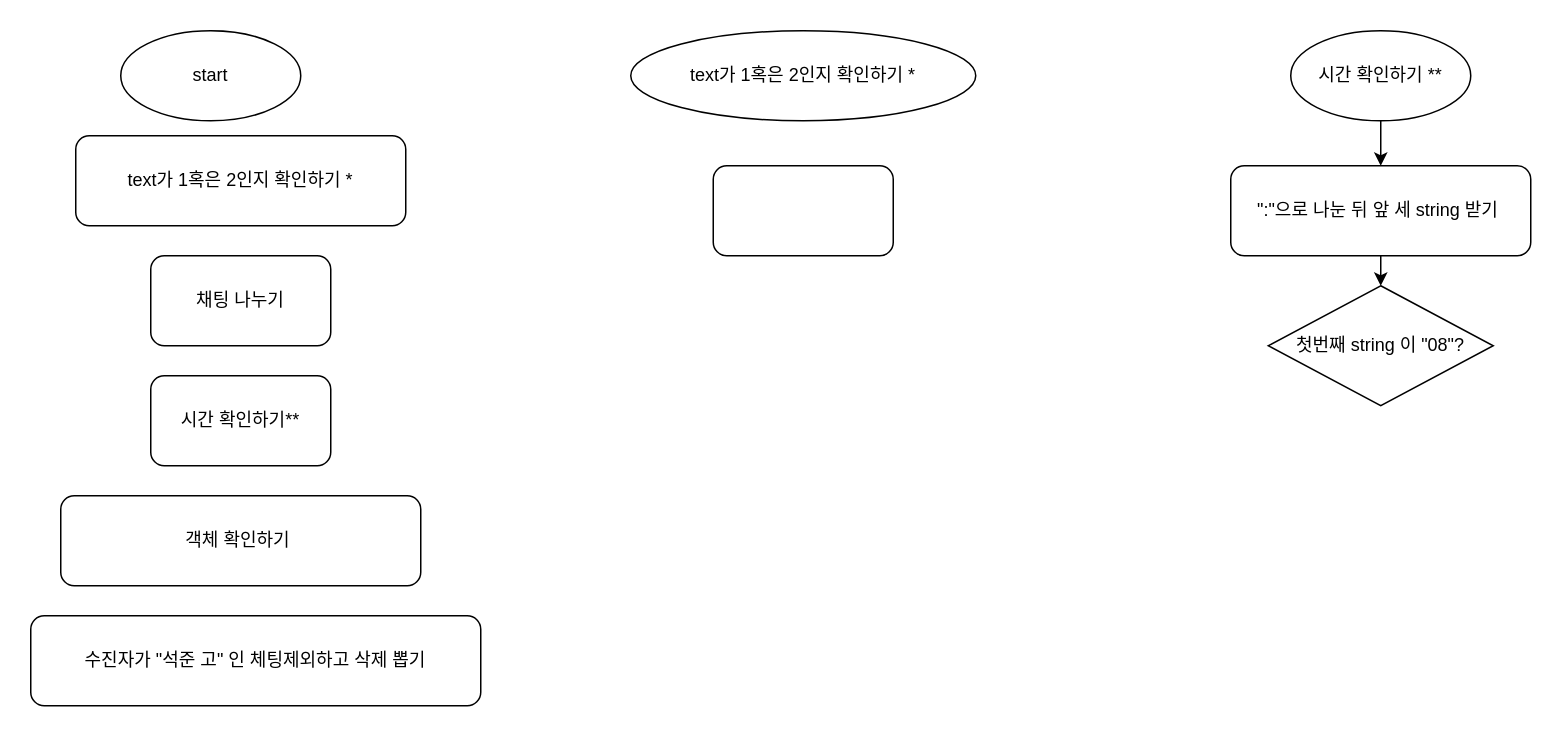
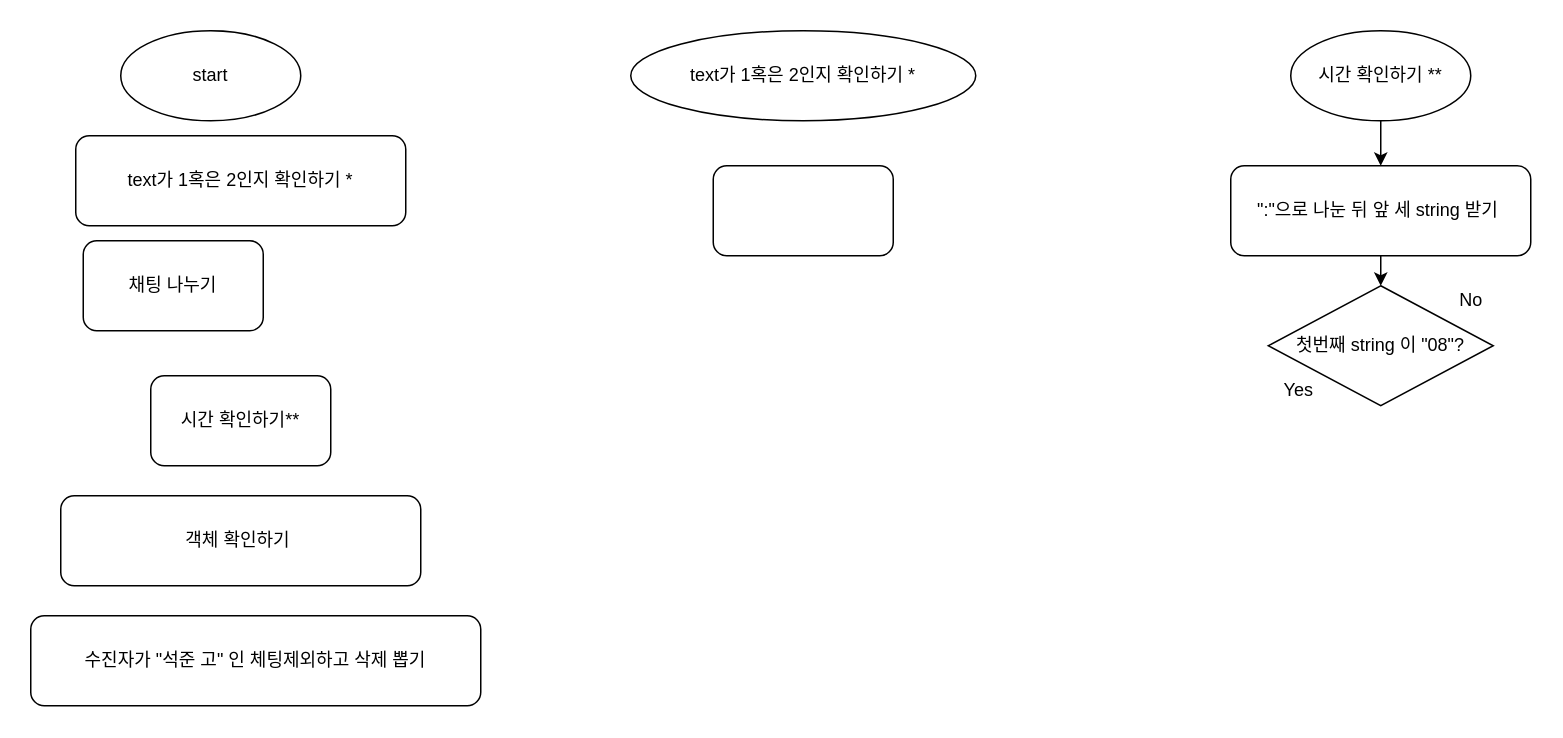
node "채팅 나누기": moved (241, 301) -> (173, 286)
node "No": added
node "Yes": added
